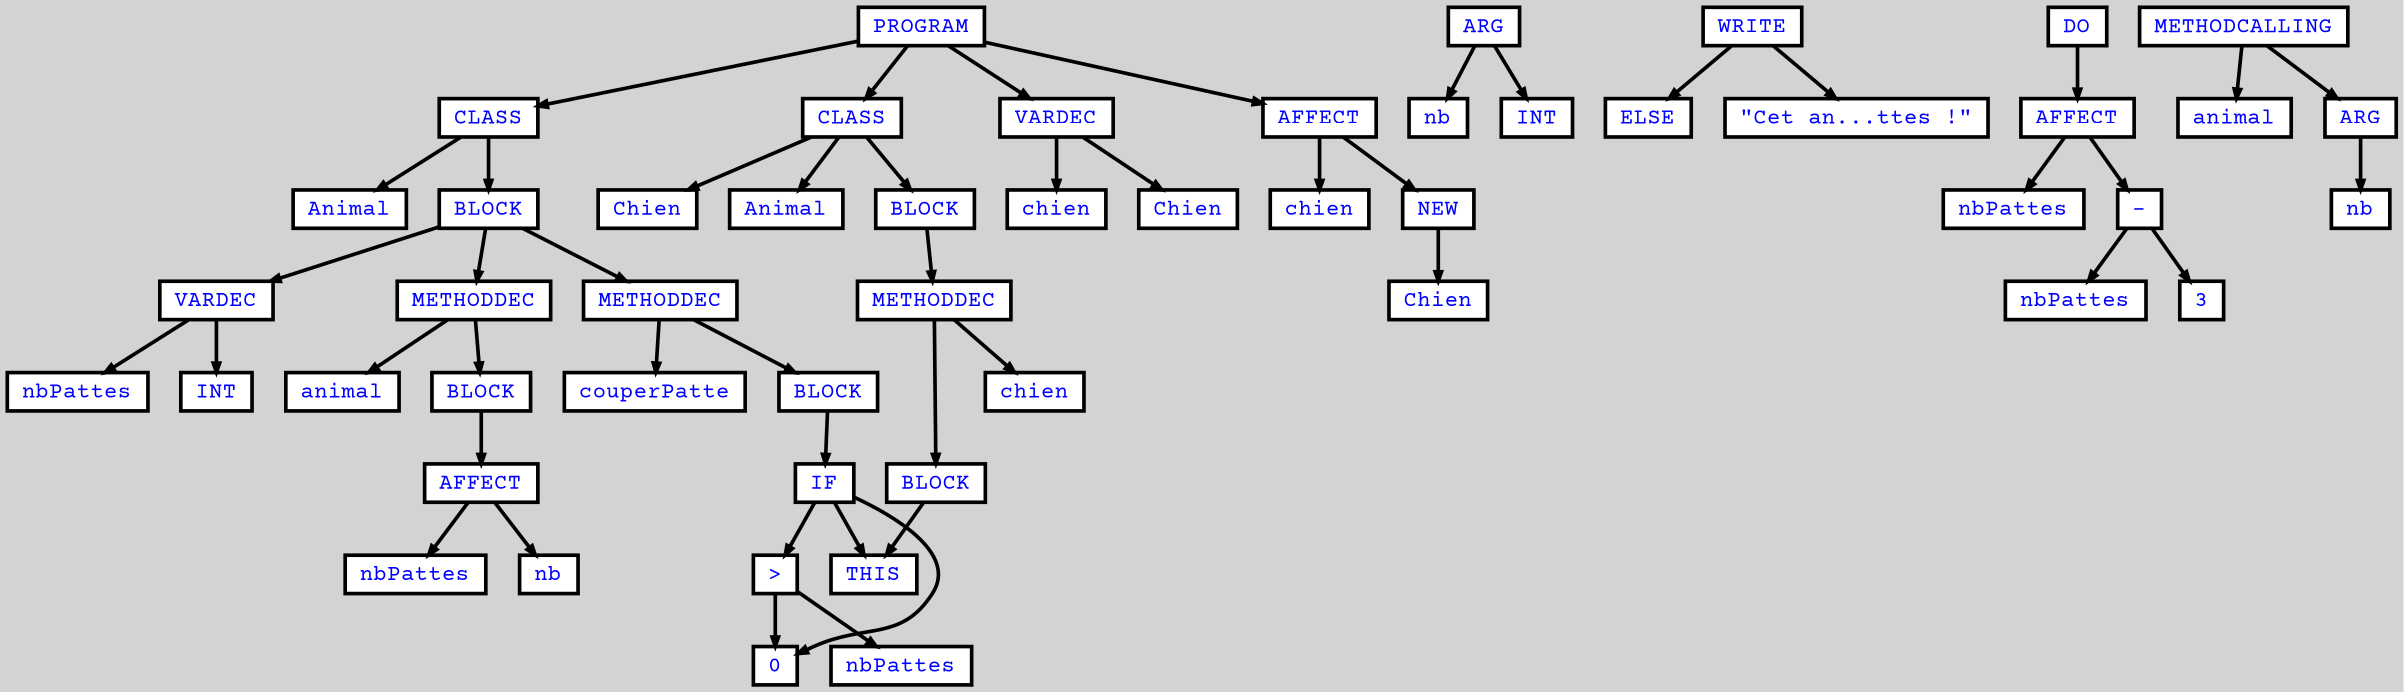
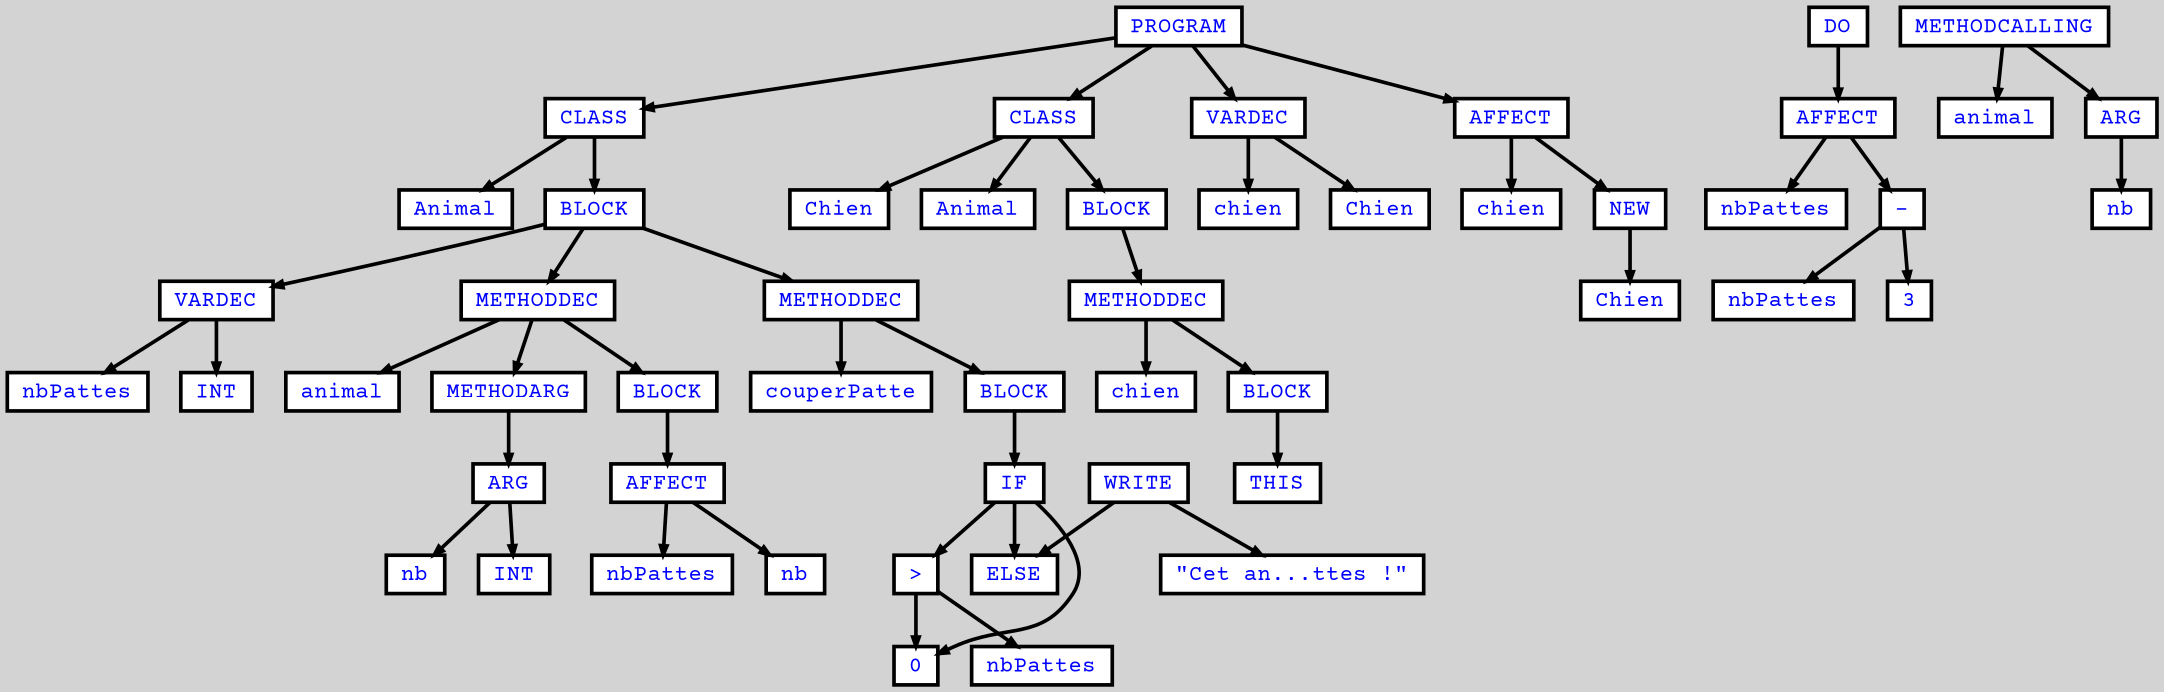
node "METHODARG": added
edge "IF" -> "THIS": now "IF" -> "ELSE"
